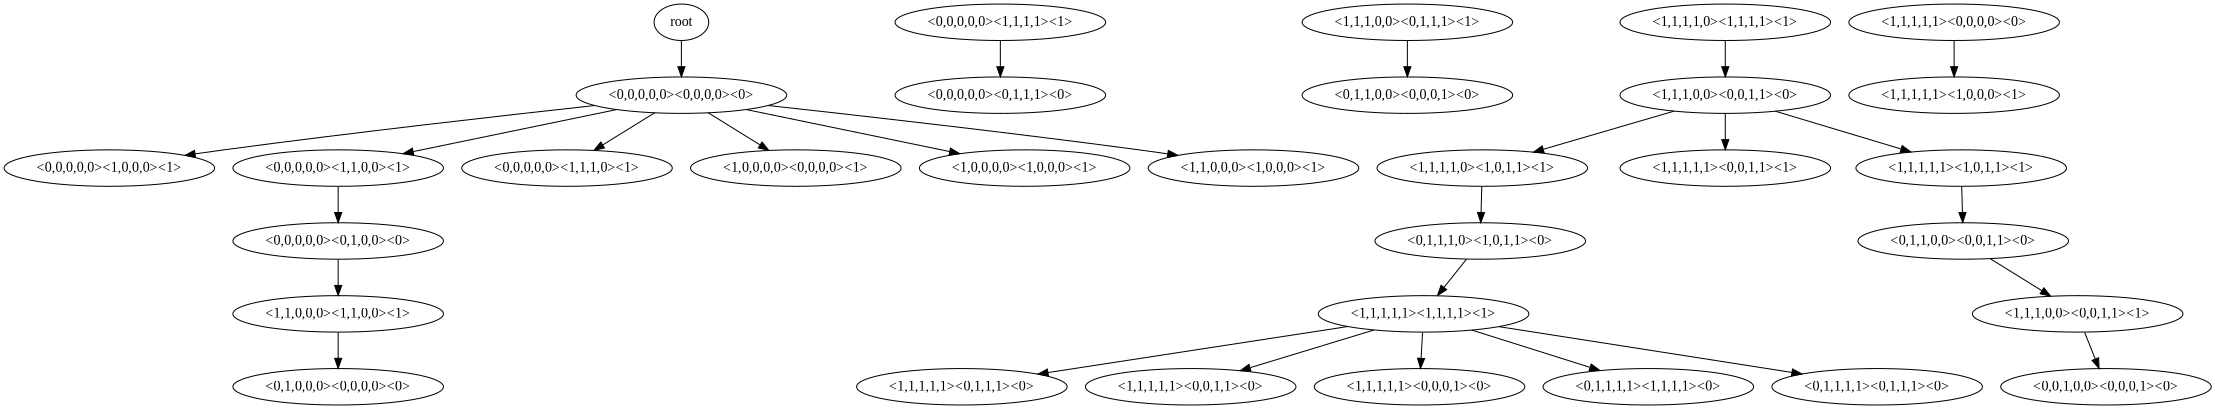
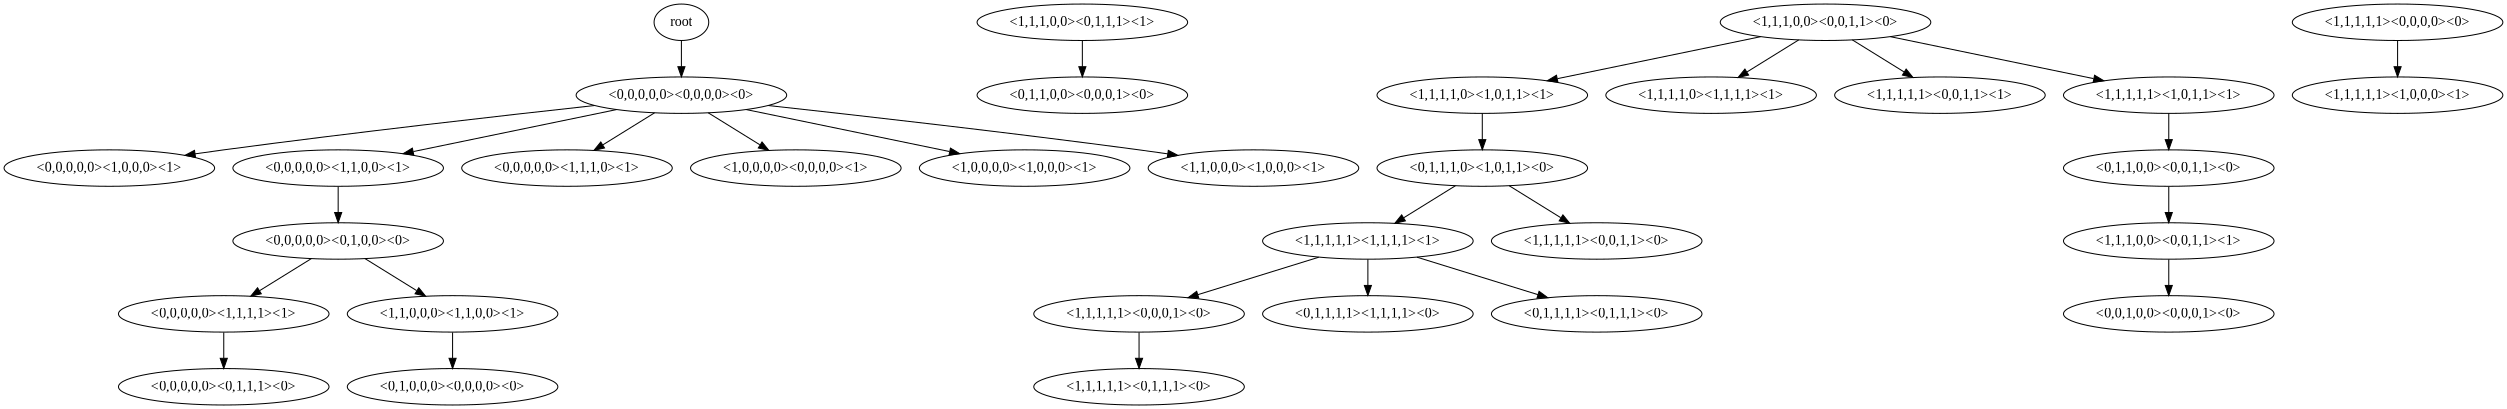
edge "<1,1,1,1,0><1,1,1,1><1>" -> "<1,1,1,0,0><0,0,1,1><0>": reversed
edge "<0,0,0,0,0><0,1,0,0><0>" -> "<0,0,0,0,0><1,1,1,1><1>": added
edge "<1,1,1,1,1><1,1,1,1><1>" -> "<1,1,1,1,1><0,0,1,1><0>": now "<0,1,1,1,0><1,0,1,1><0>" -> "<1,1,1,1,1><0,0,1,1><0>"
edge "<1,1,1,1,1><1,1,1,1><1>" -> "<1,1,1,1,1><0,1,1,1><0>": now "<1,1,1,1,1><0,0,0,1><0>" -> "<1,1,1,1,1><0,1,1,1><0>"
